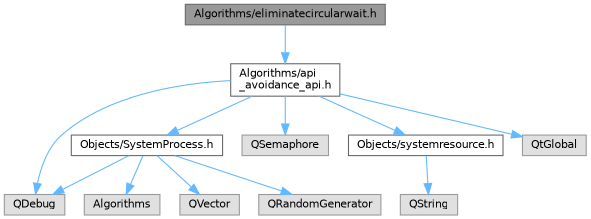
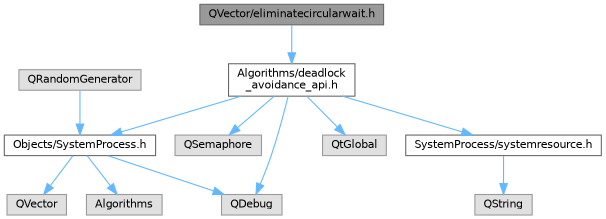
node "Algorithms/eliminatecircularwait.h": label "Algorithms/eliminatecircularwait.h" -> "QVector/eliminatecircularwait.h"
node "Algorithms/api _avoidance_api.h": label "Algorithms/api _avoidance_api.h" -> "Algorithms/deadlock _avoidance_api.h"
node "Objects/systemresource.h": label "Objects/systemresource.h" -> "SystemProcess/systemresource.h"
edge "Objects/SystemProcess.h" -> "QRandomGenerator": reversed
